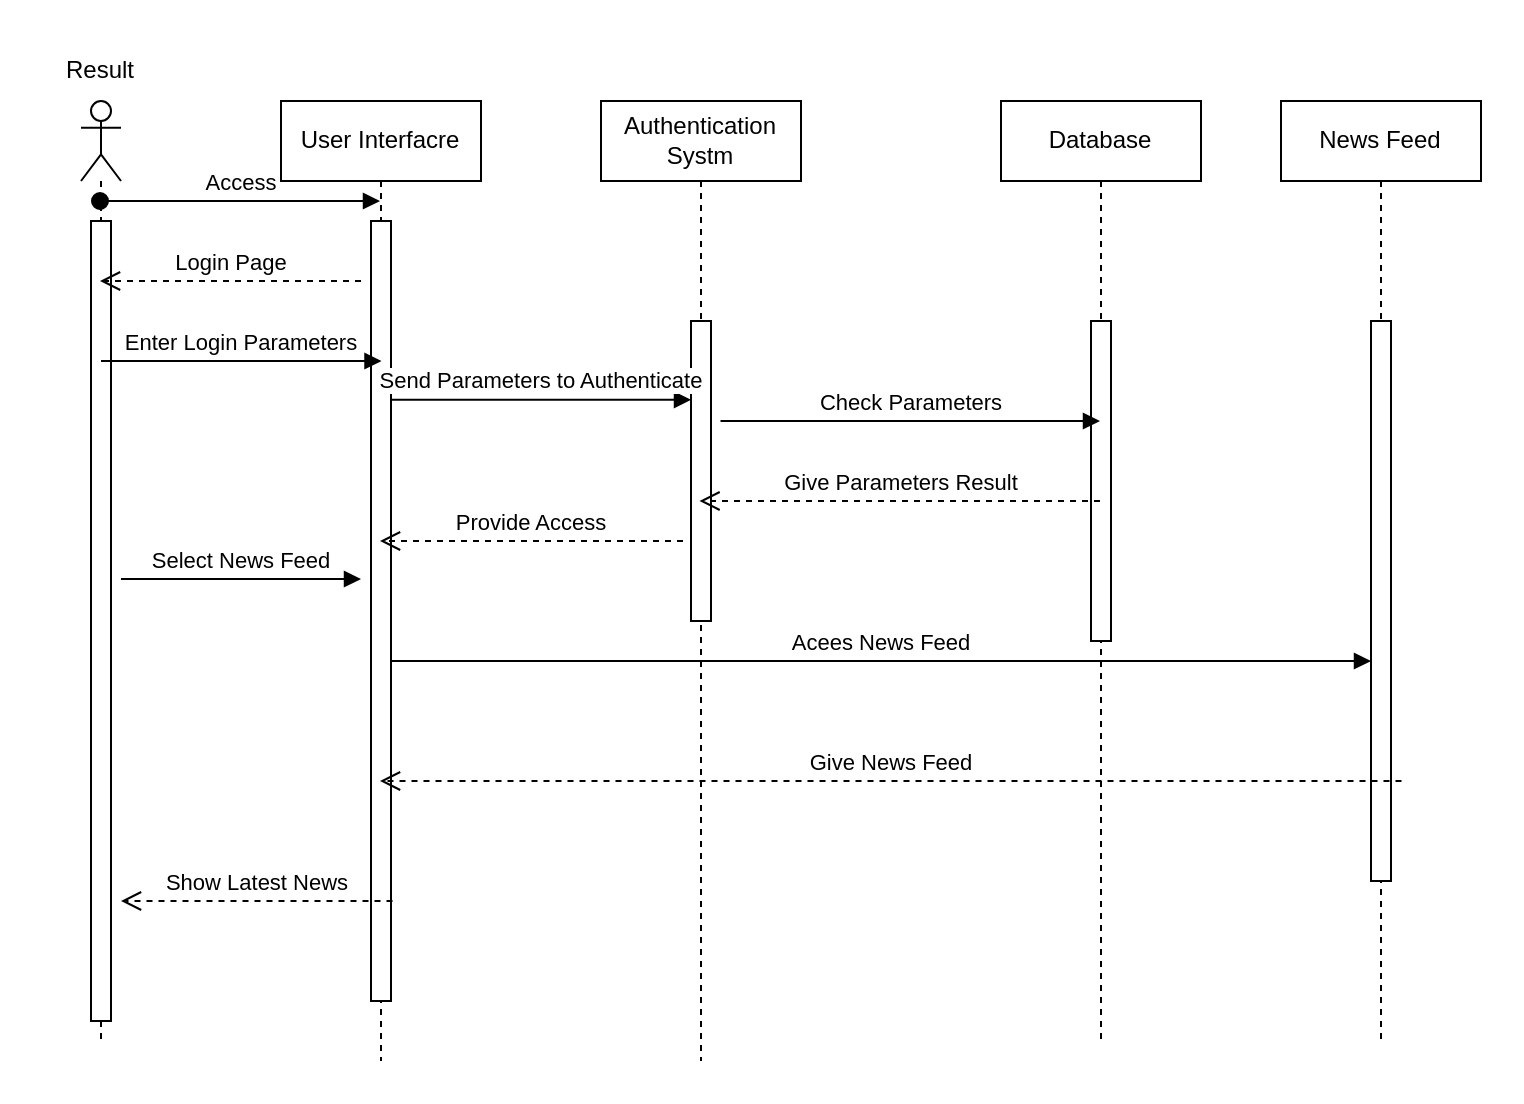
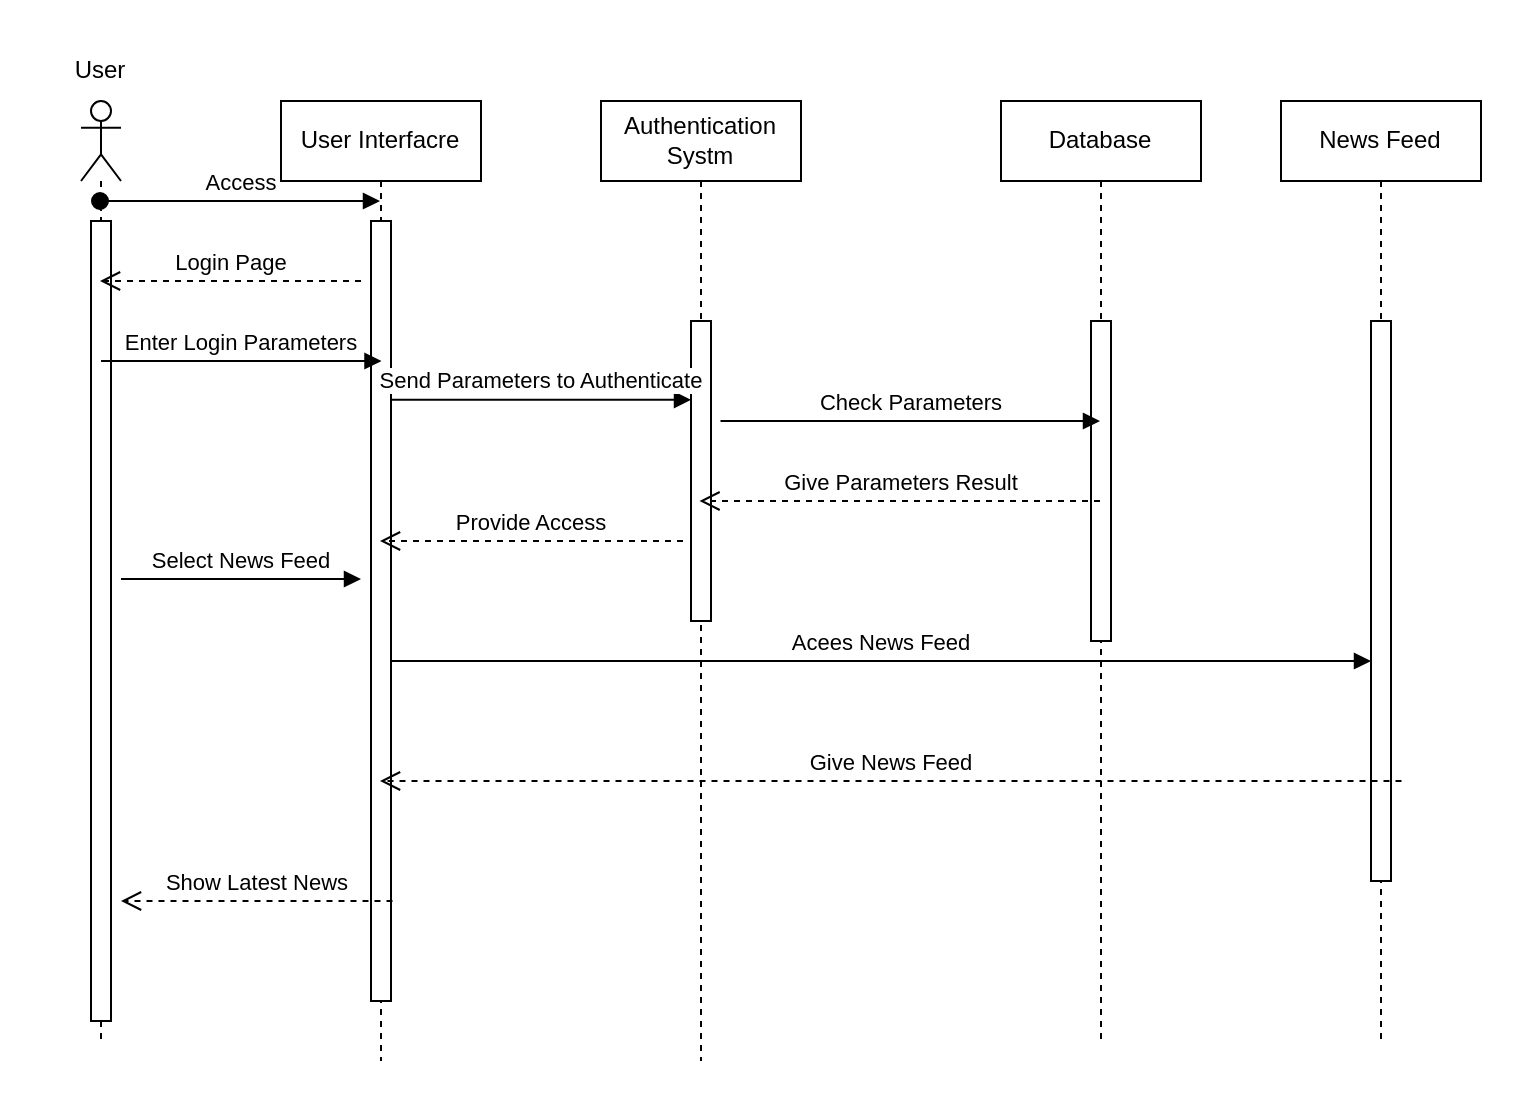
node "Result": label "Result" -> "User"
